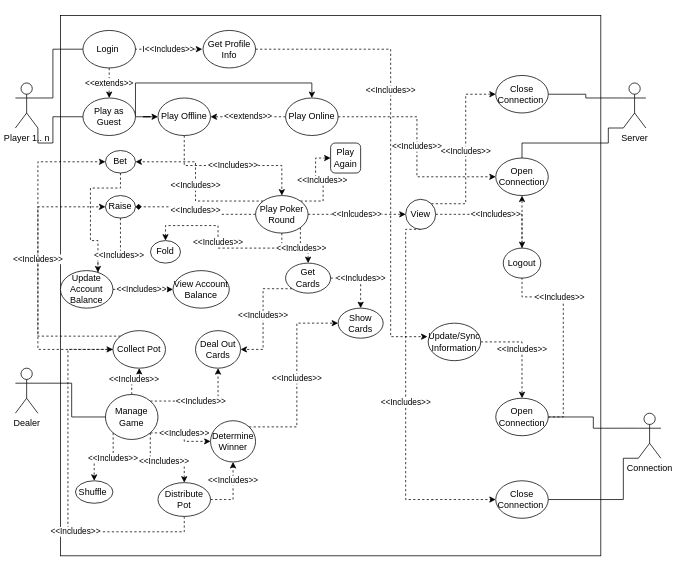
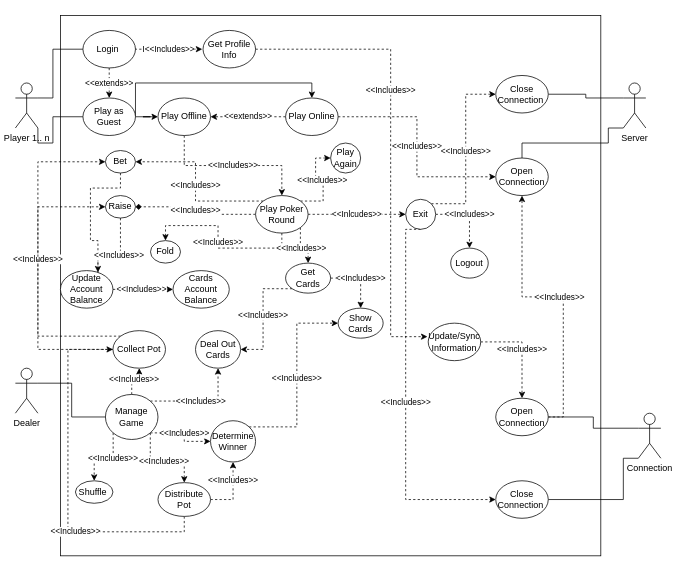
node "Play Again": shape rounded rectangle -> ellipse
node "View": label "View" -> "Exit"
node "Logout": moved (522, 263) -> (469, 263)
node "View Account Balance": label "View Account Balance" -> "Cards Account Balance"
